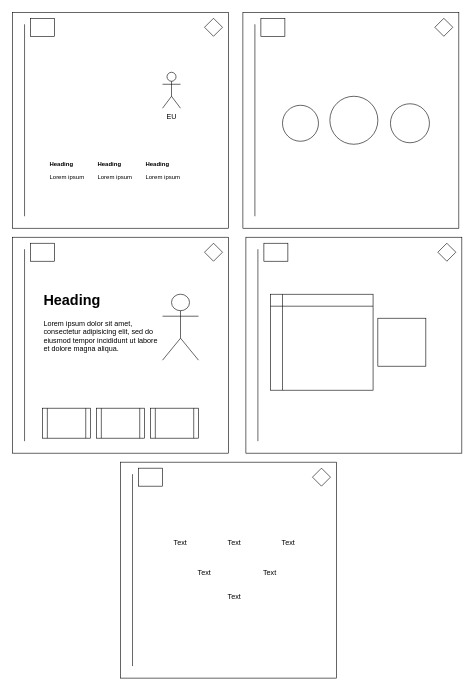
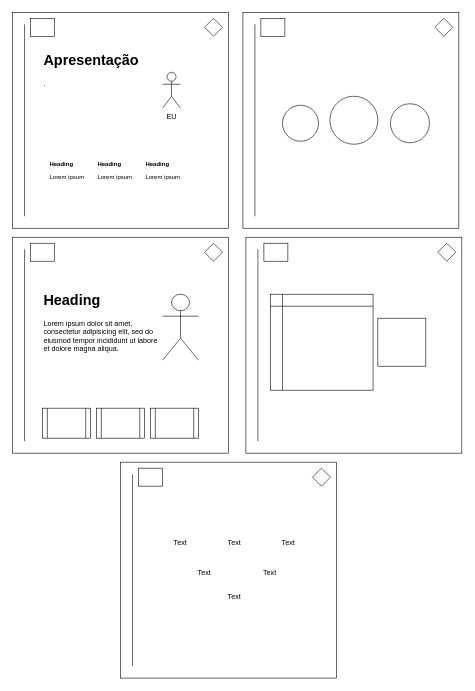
node "Apresentação.": added
